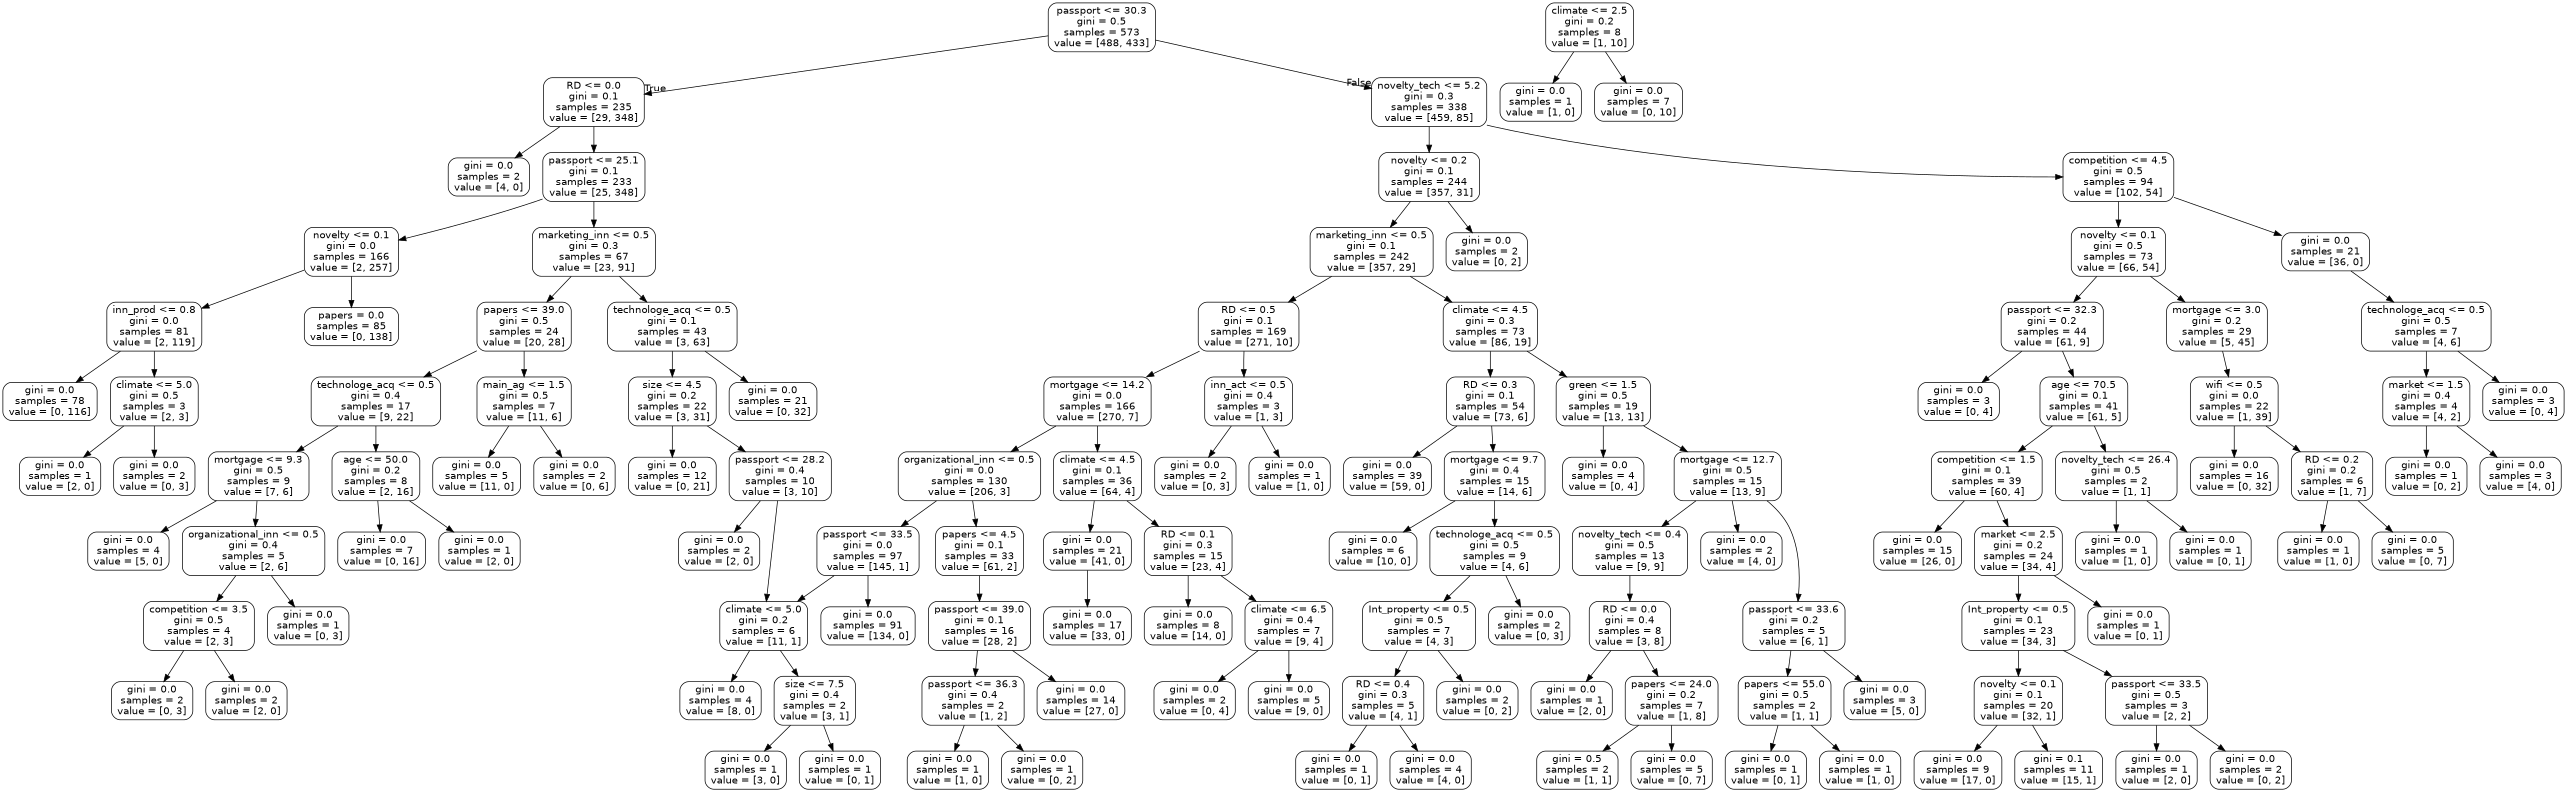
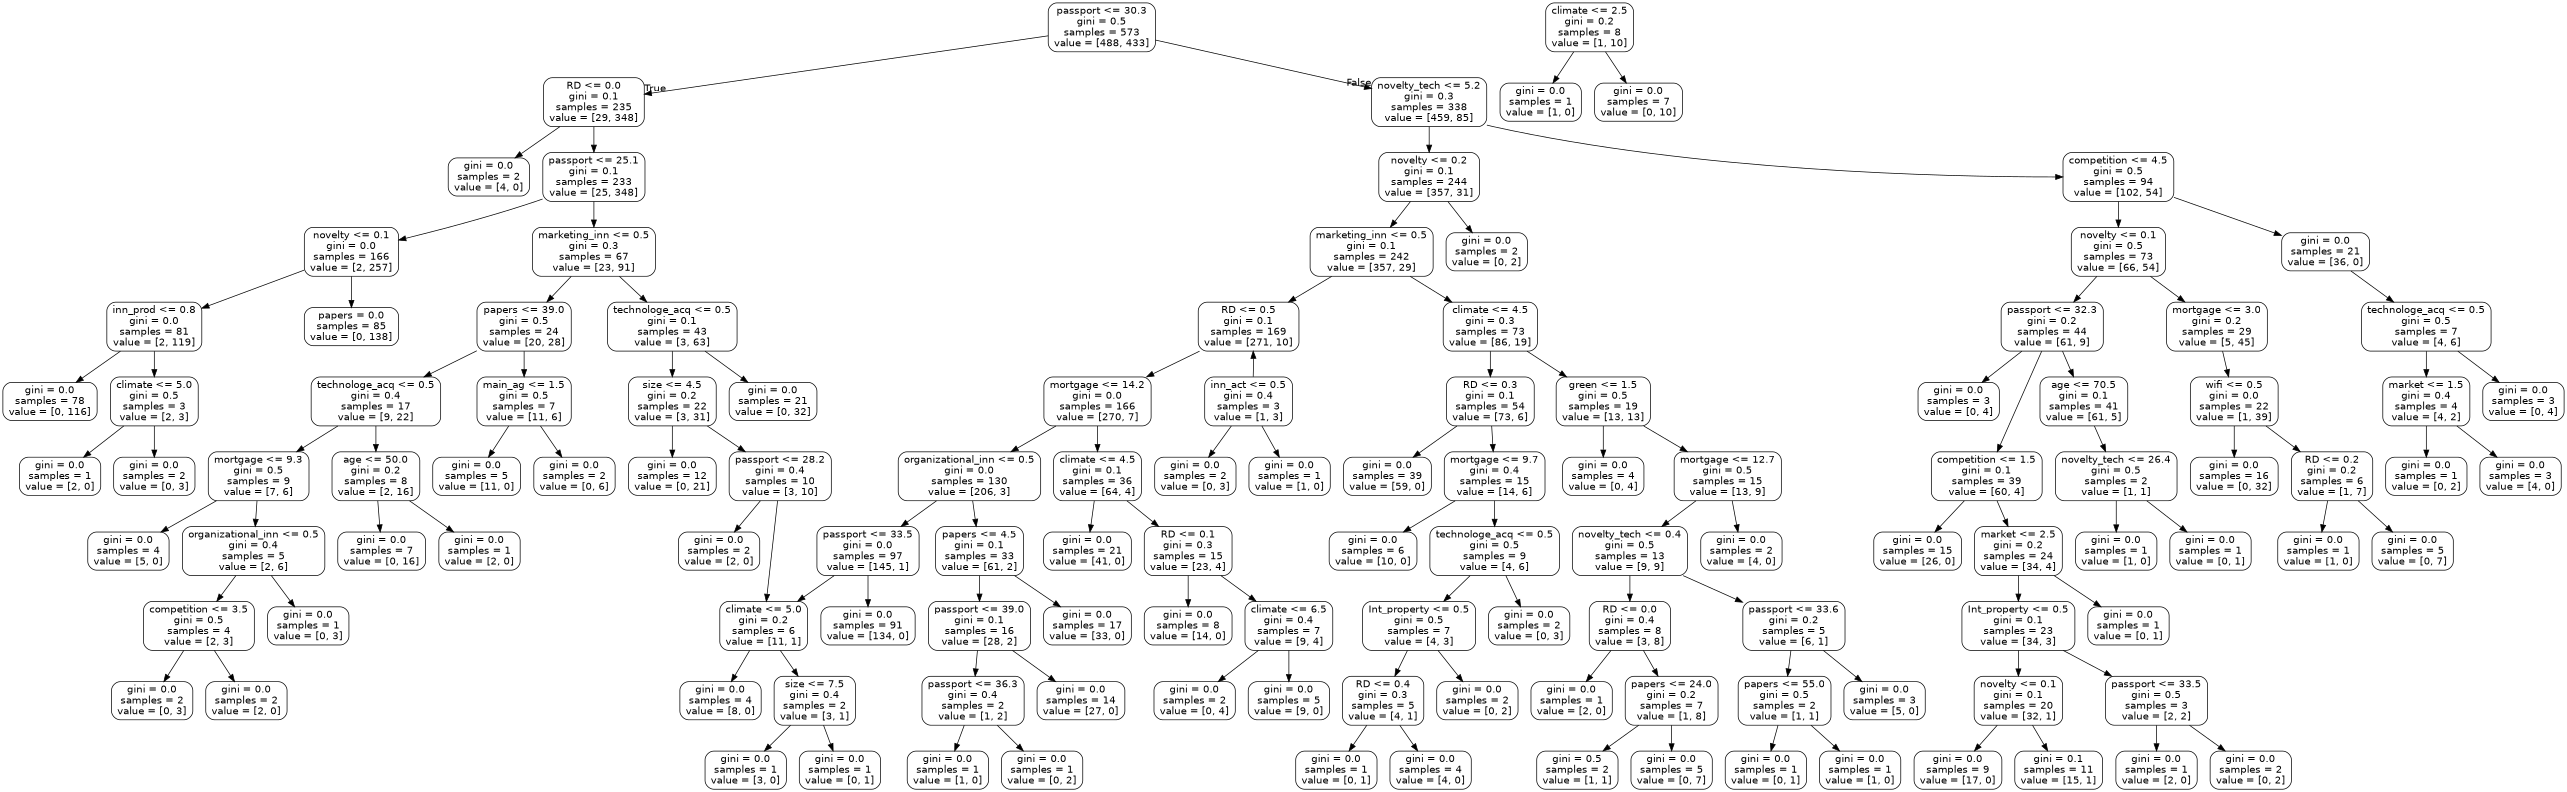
edge "RD <= 0.5 gini = 0.1 samples = 169 value = [271, 10]" -> "inn_act <= 0.5 gini = 0.4 samples = 3 value = [1, 3]": reversed
edge "age <= 70.5 gini = 0.1 samples = 41 value = [61, 5]" -> "competition <= 1.5 gini = 0.1 samples = 39 value = [60, 4]": now "passport <= 32.3 gini = 0.2 samples = 44 value = [61, 9]" -> "competition <= 1.5 gini = 0.1 samples = 39 value = [60, 4]"
edge "mortgage <= 12.7 gini = 0.5 samples = 15 value = [13, 9]" -> "passport <= 33.6 gini = 0.2 samples = 5 value = [6, 1]": now "novelty_tech <= 0.4 gini = 0.5 samples = 13 value = [9, 9]" -> "passport <= 33.6 gini = 0.2 samples = 5 value = [6, 1]"
edge "gini = 0.0 samples = 21 value = [41, 0]" -> "gini = 0.0 samples = 17 value = [33, 0]": now "papers <= 4.5 gini = 0.1 samples = 33 value = [61, 2]" -> "gini = 0.0 samples = 17 value = [33, 0]"
